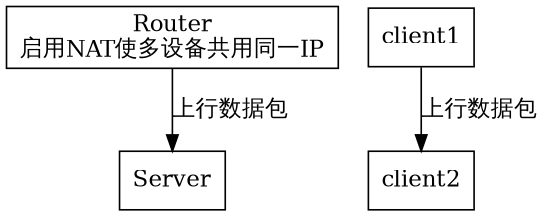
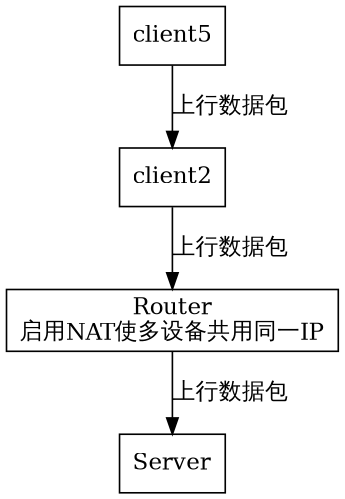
node "client1": label "client1" -> "client5"
edge "client2" -> "Router 启用NAT使多设备共用同一IP": added, label "上行数据包"
